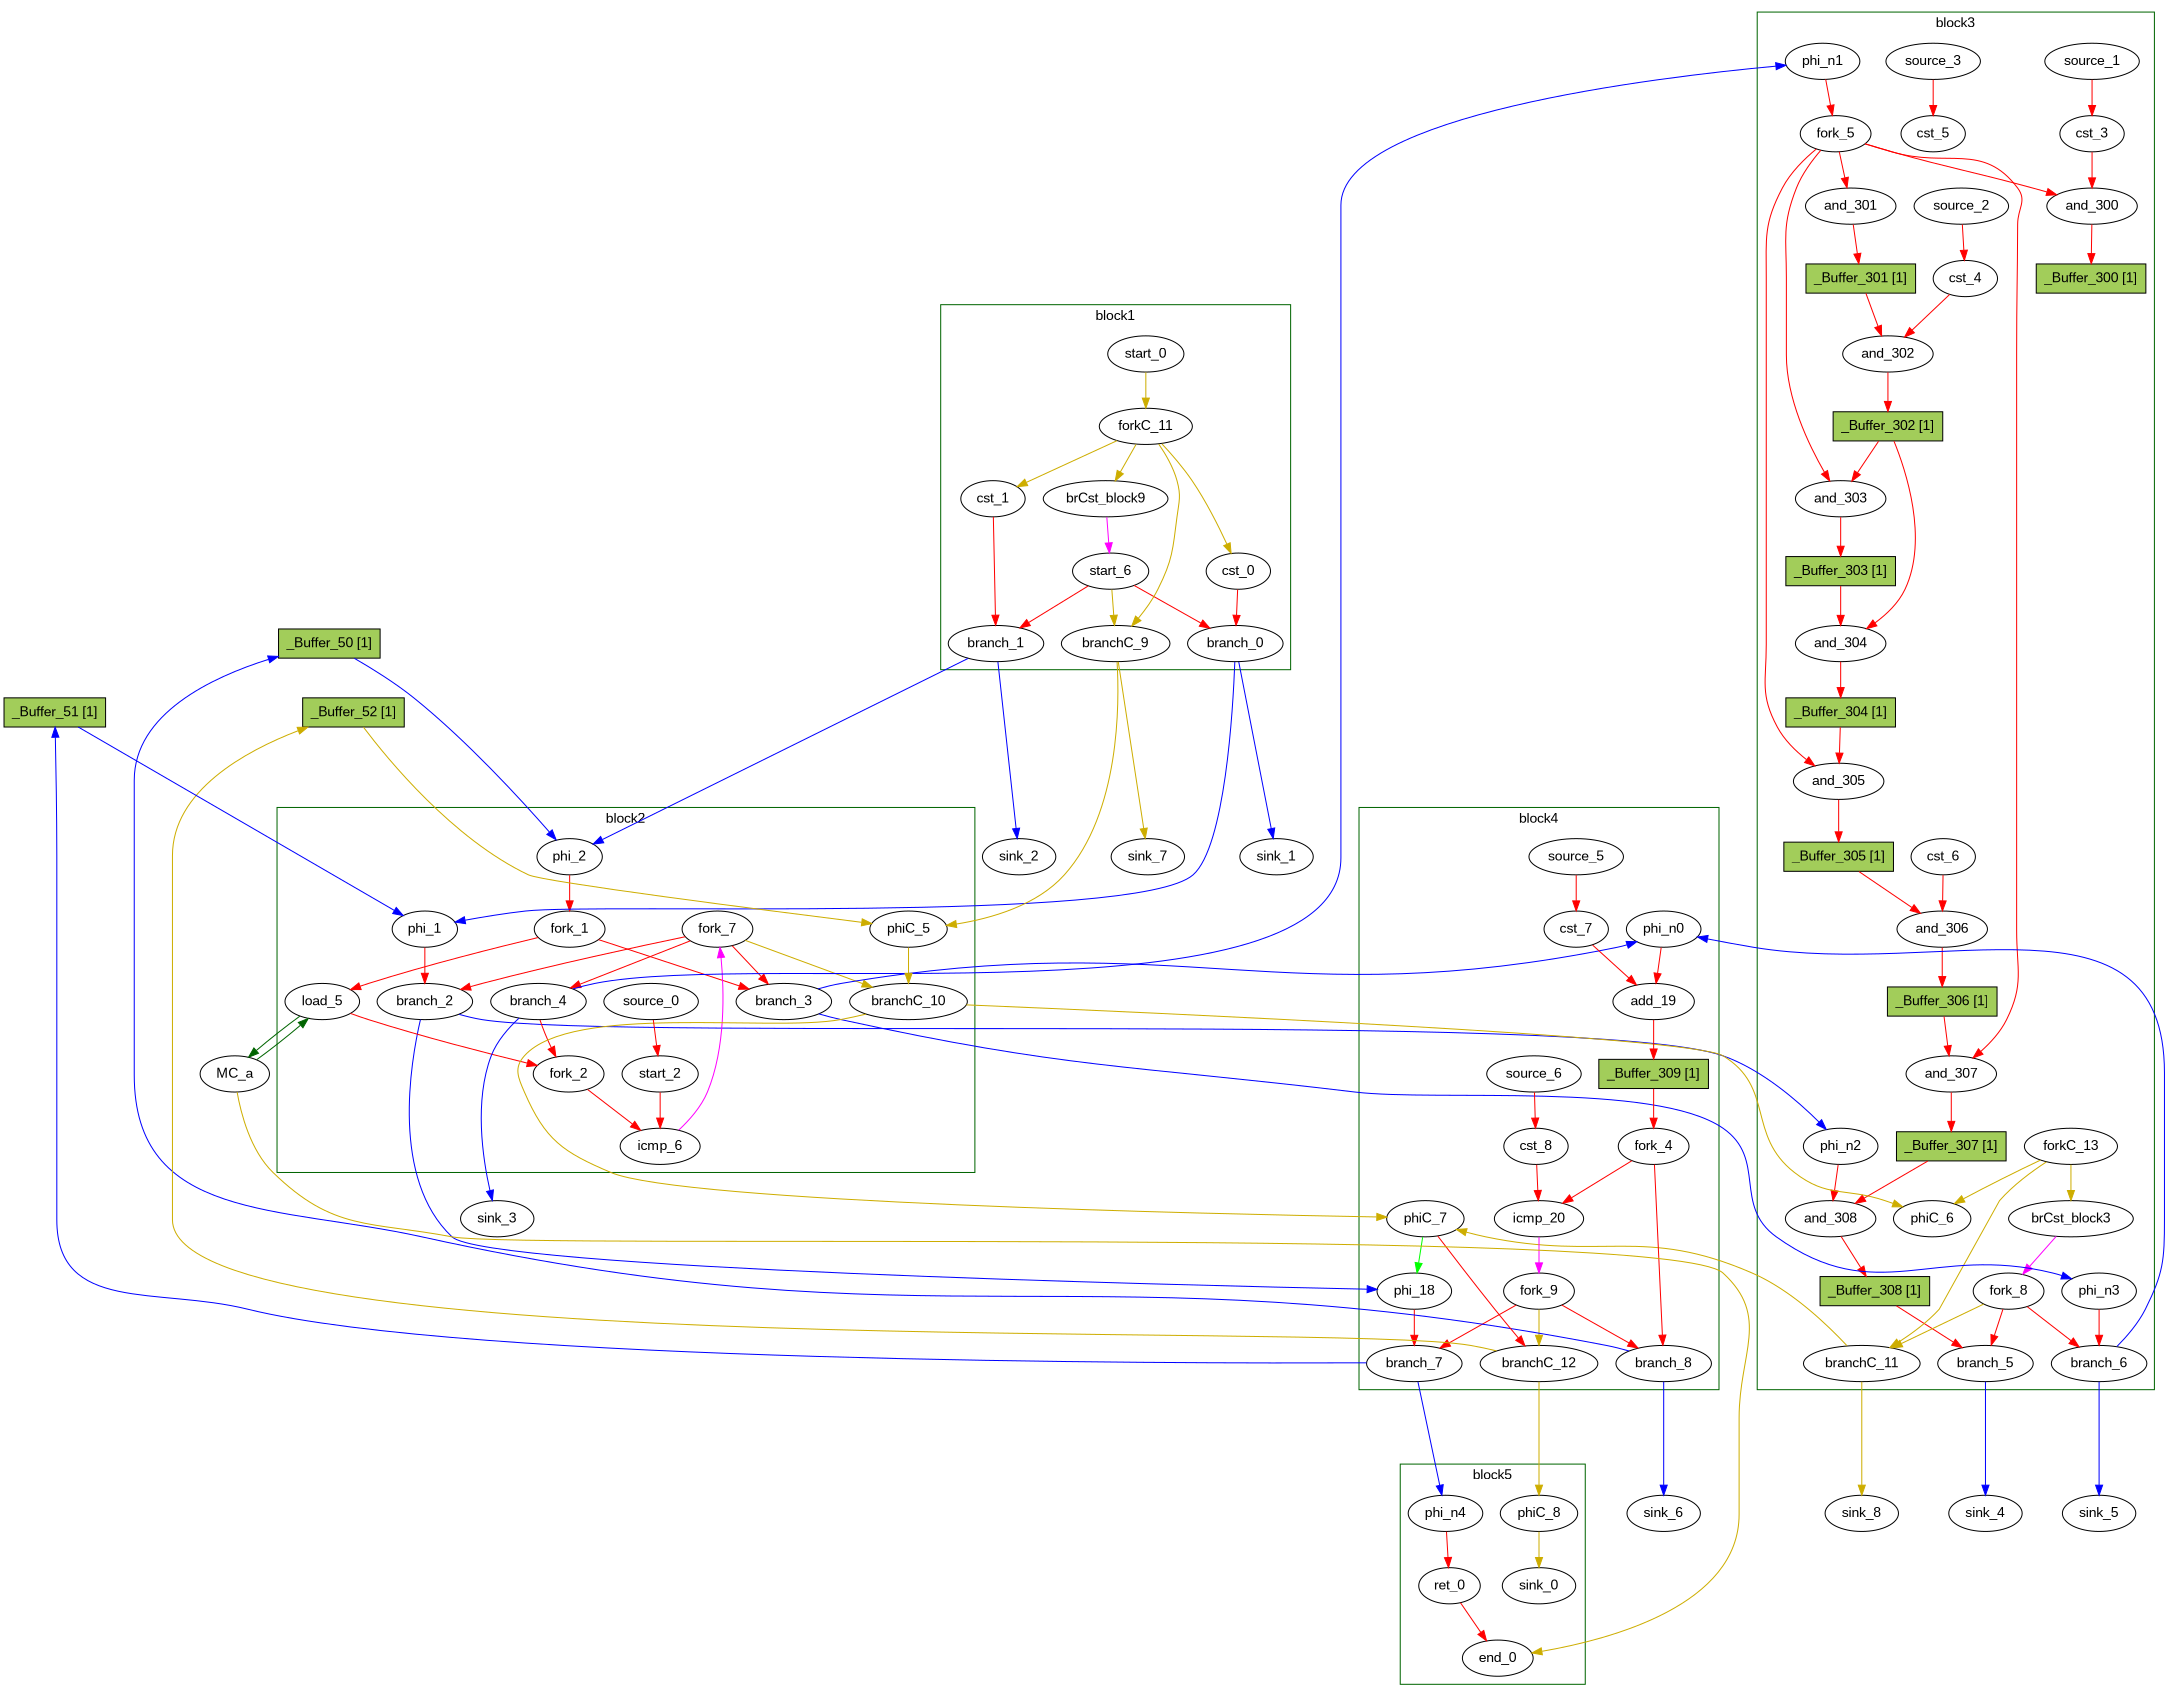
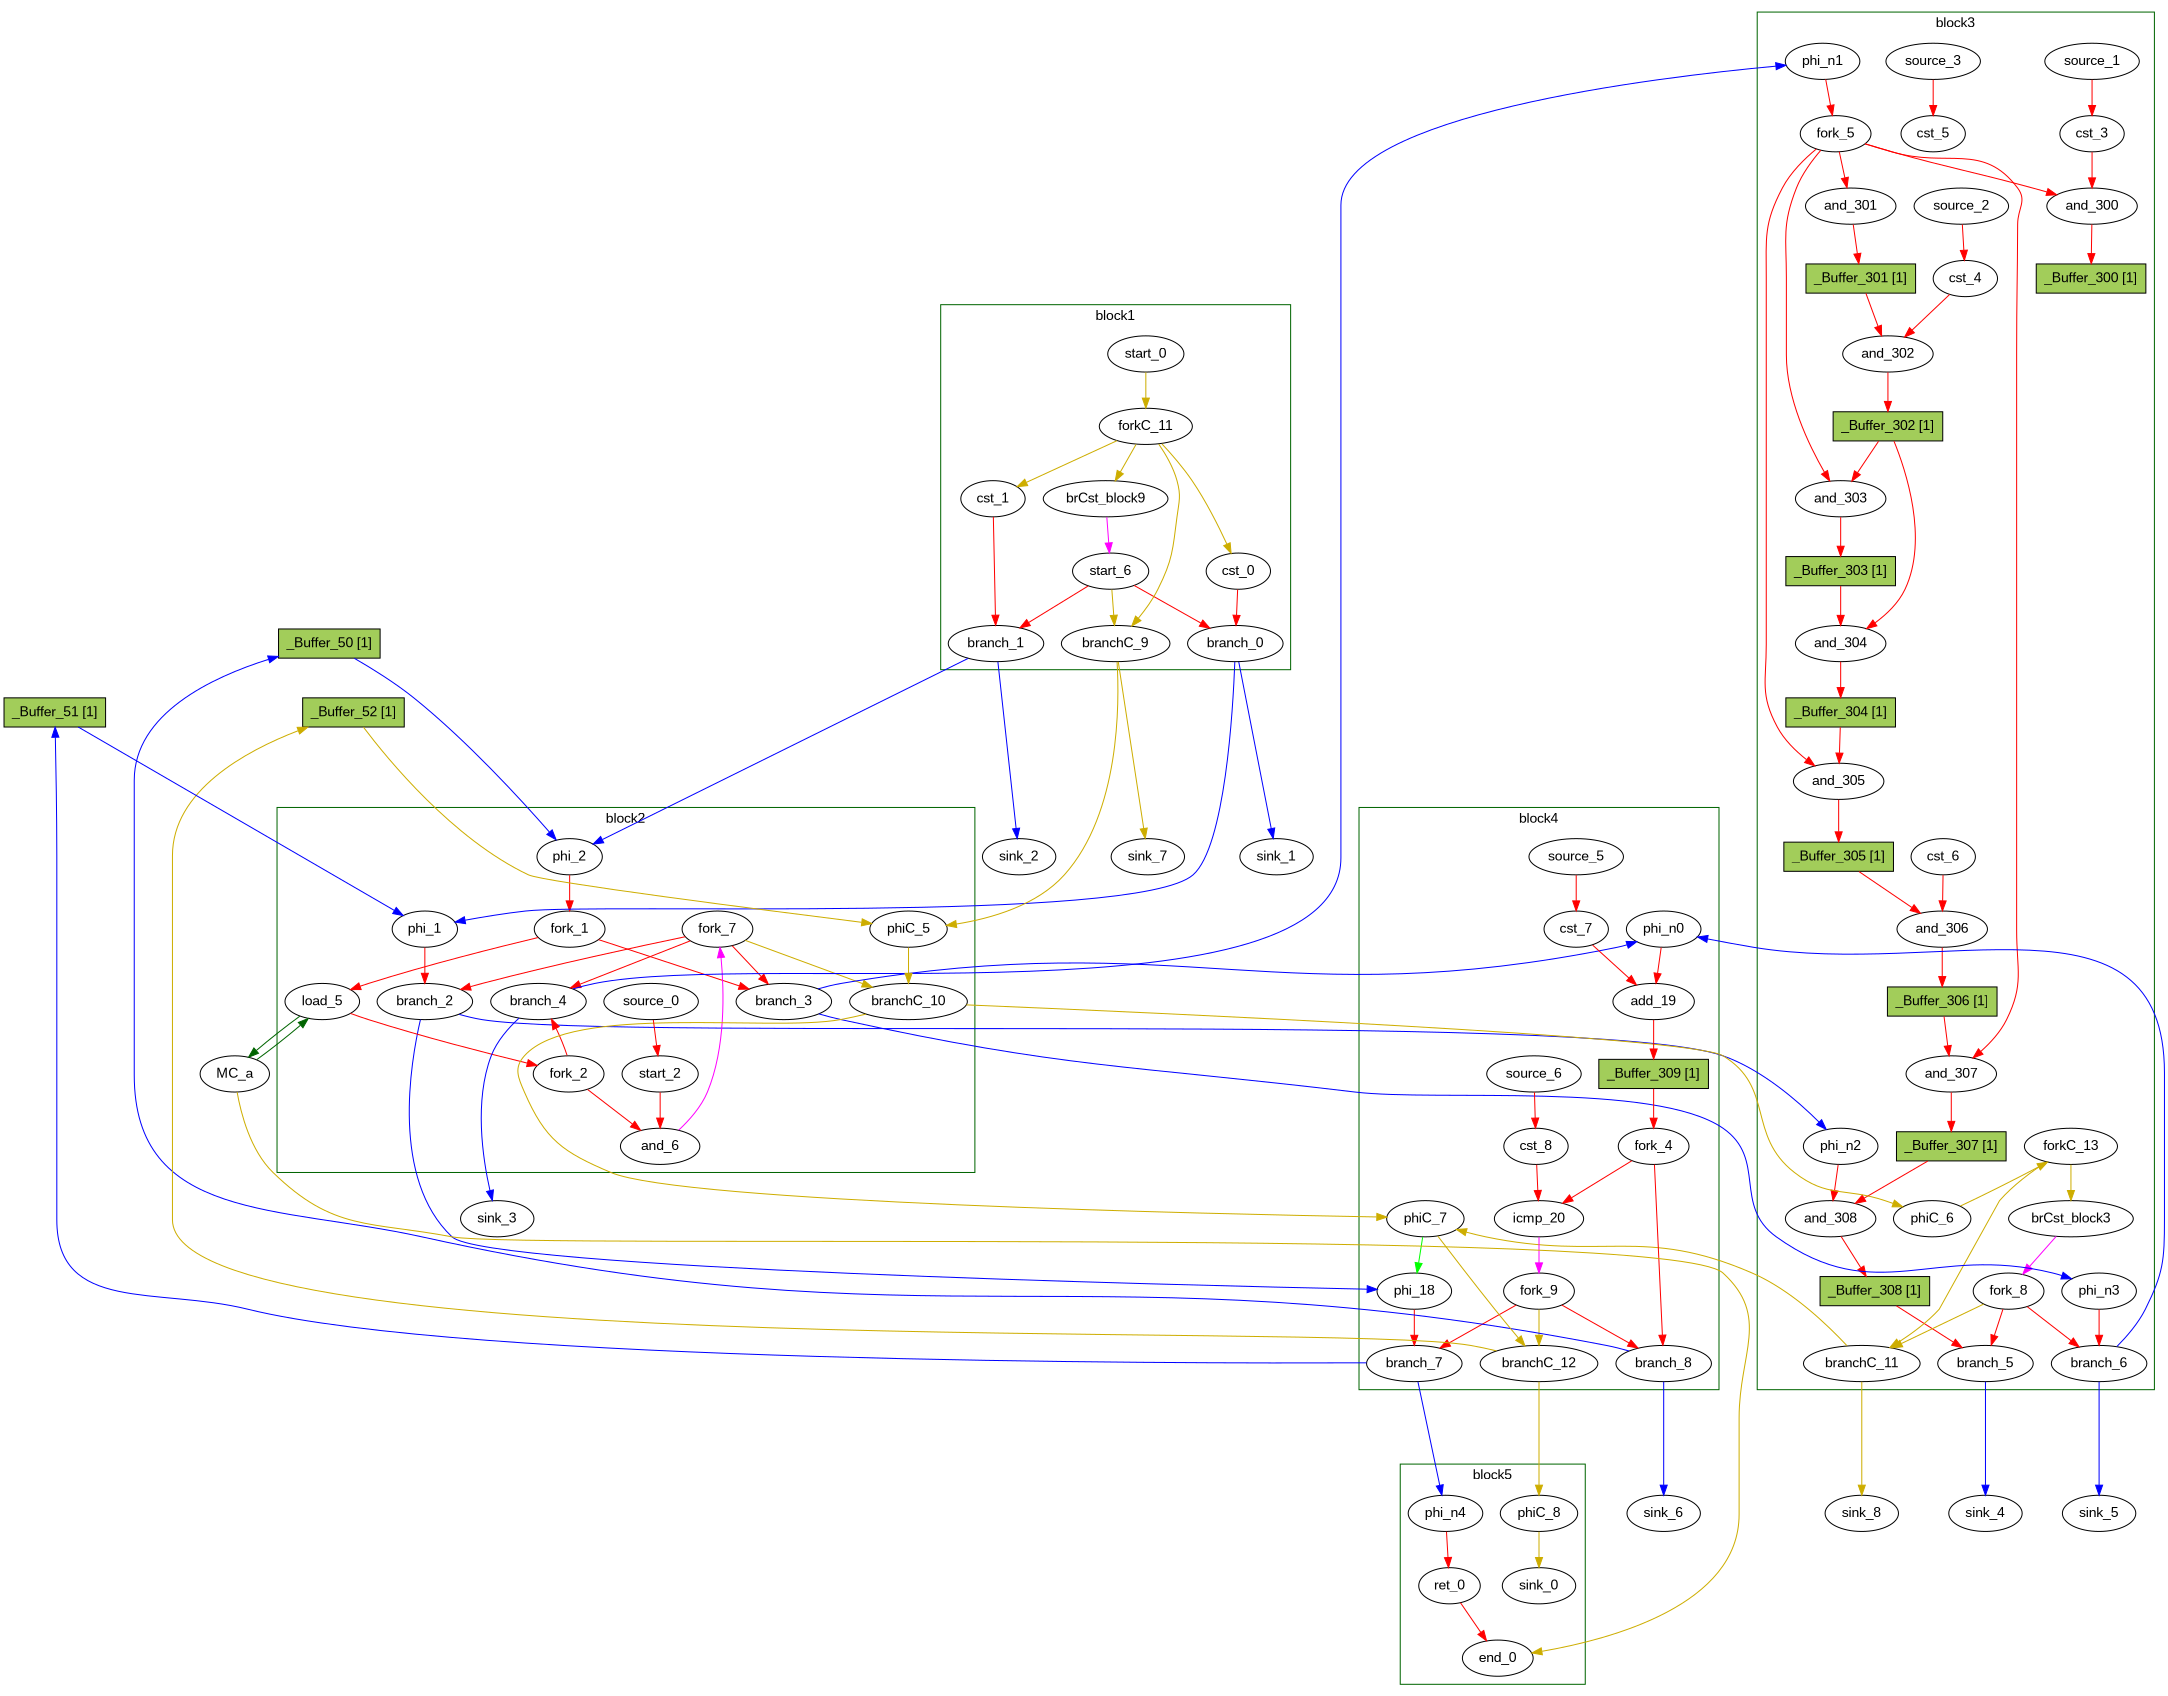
edge "branch_4" -> "fork_2": reversed
node "icmp_6": label "icmp_6" -> "and_6"
edge "forkC_13" -> "phiC_6": reversed
edge "phiC_7" -> "branchC_12": color red -> gold3
